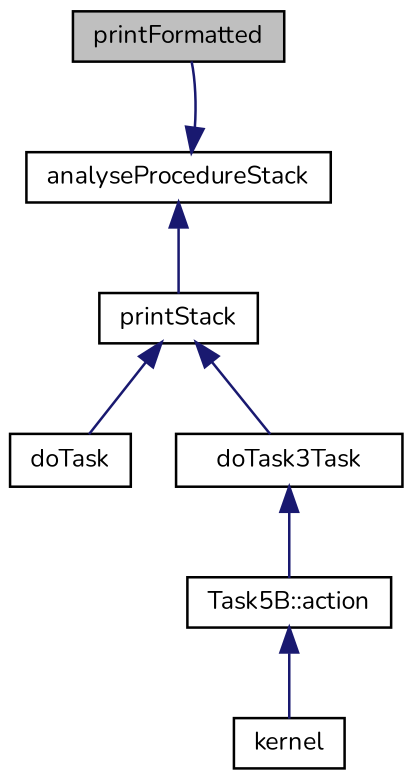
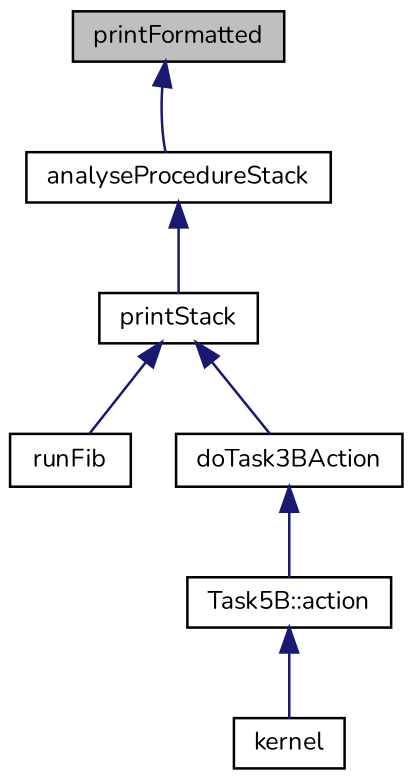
edge "printFormatted" -> "analyseProcedureStack": reversed
node "doTask": label "doTask" -> "runFib"
node "doTask3Task": label "doTask3Task" -> "doTask3BAction"
